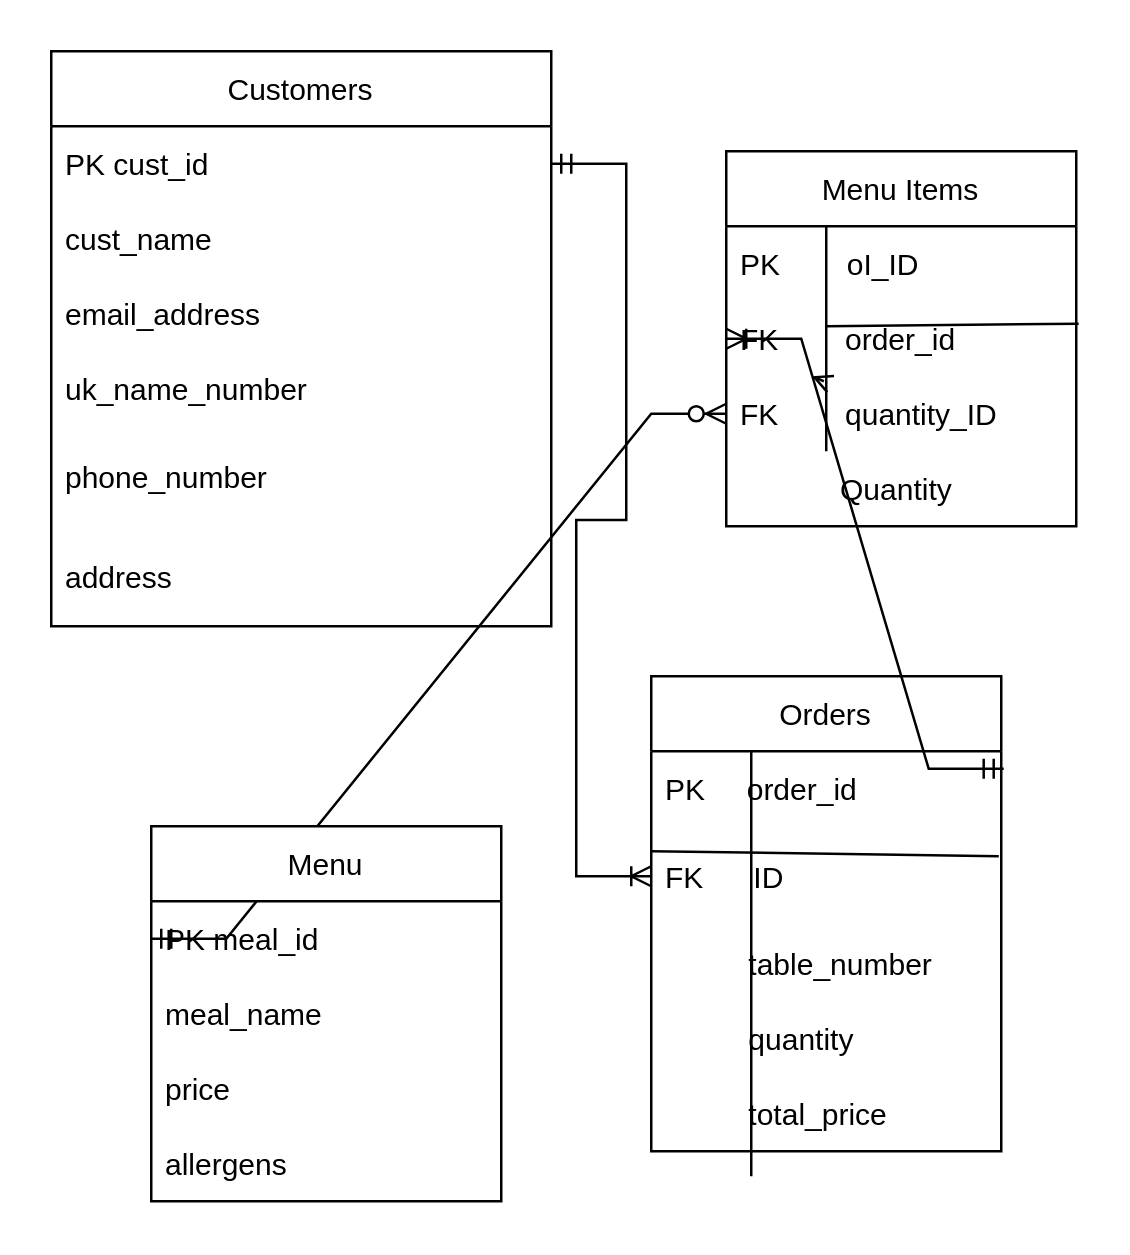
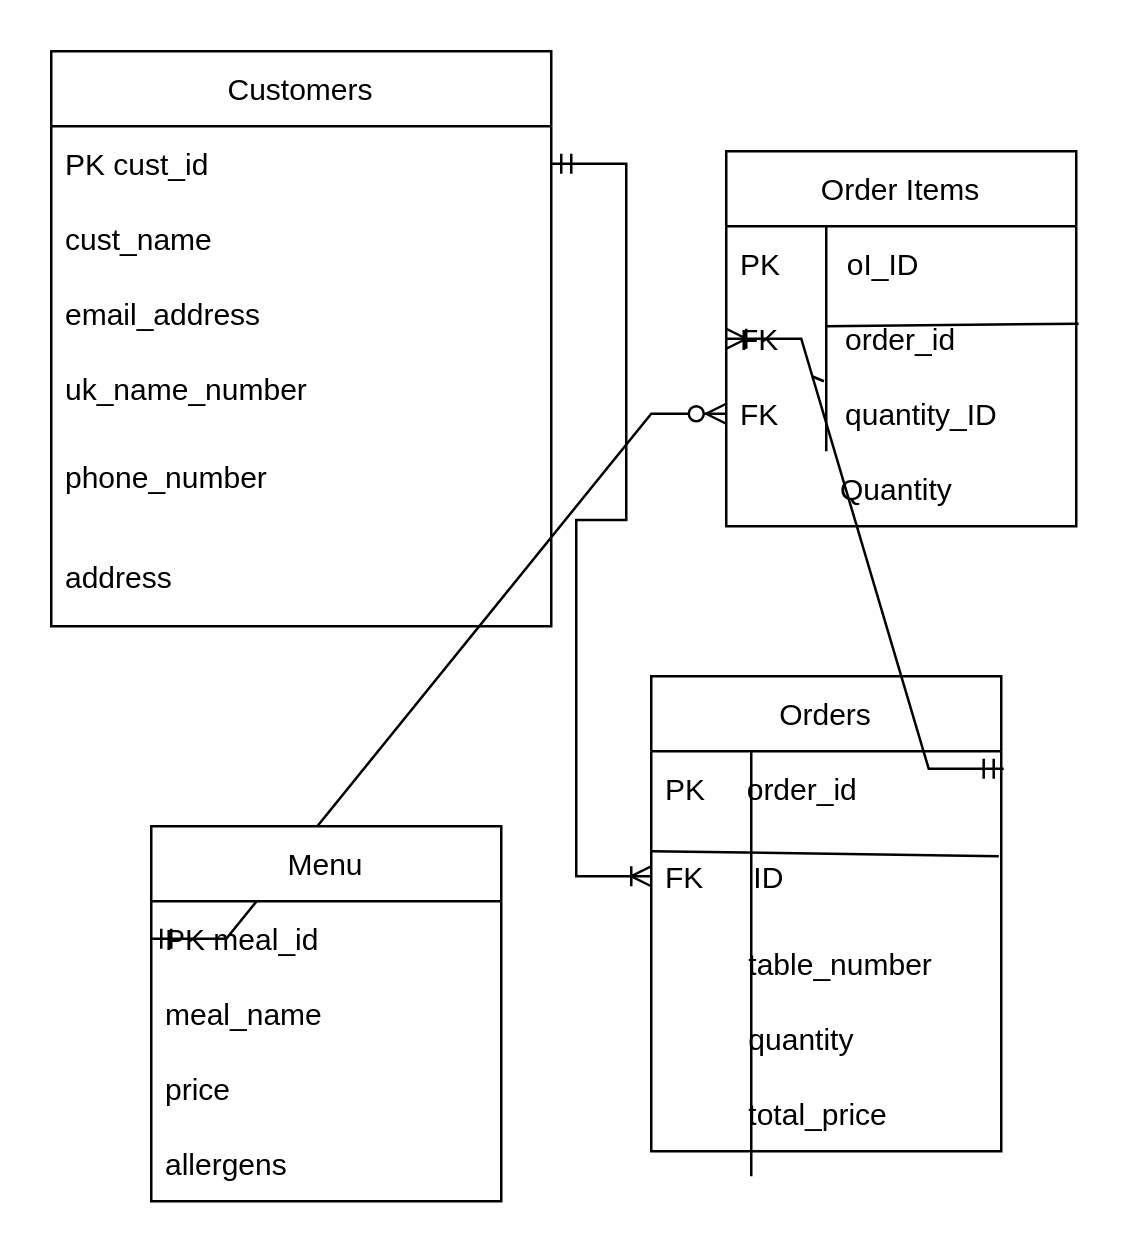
node "Menu Items": label "Menu Items" -> "Order Items"
edge "FK order_id" -> "FK quantity_ID": arrowhead open -> none
